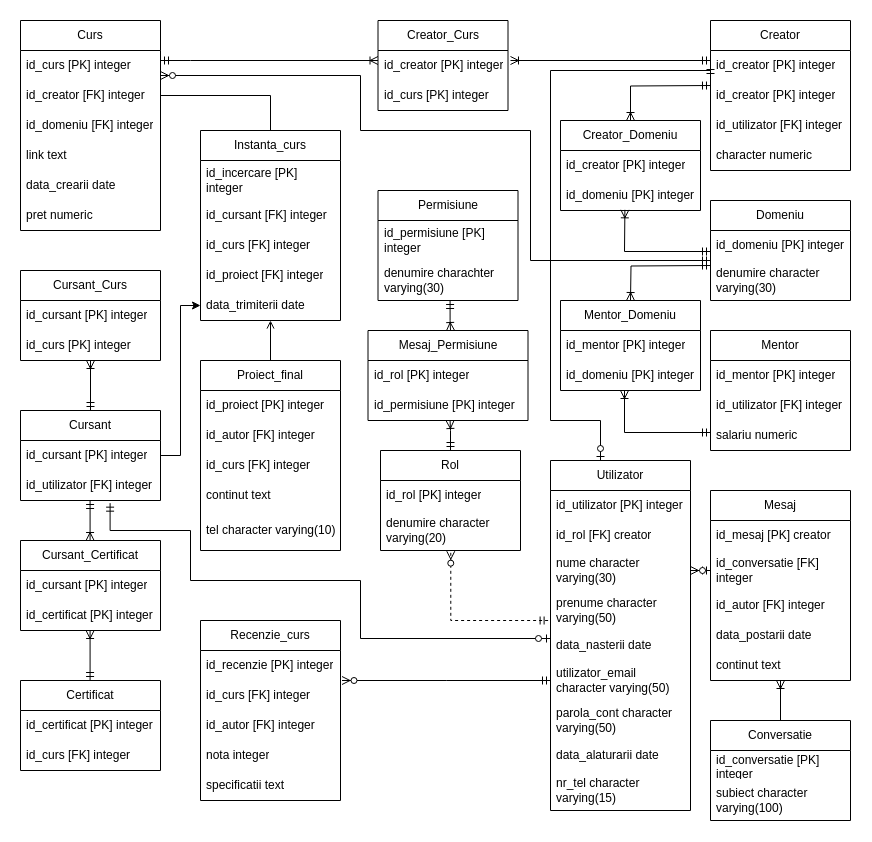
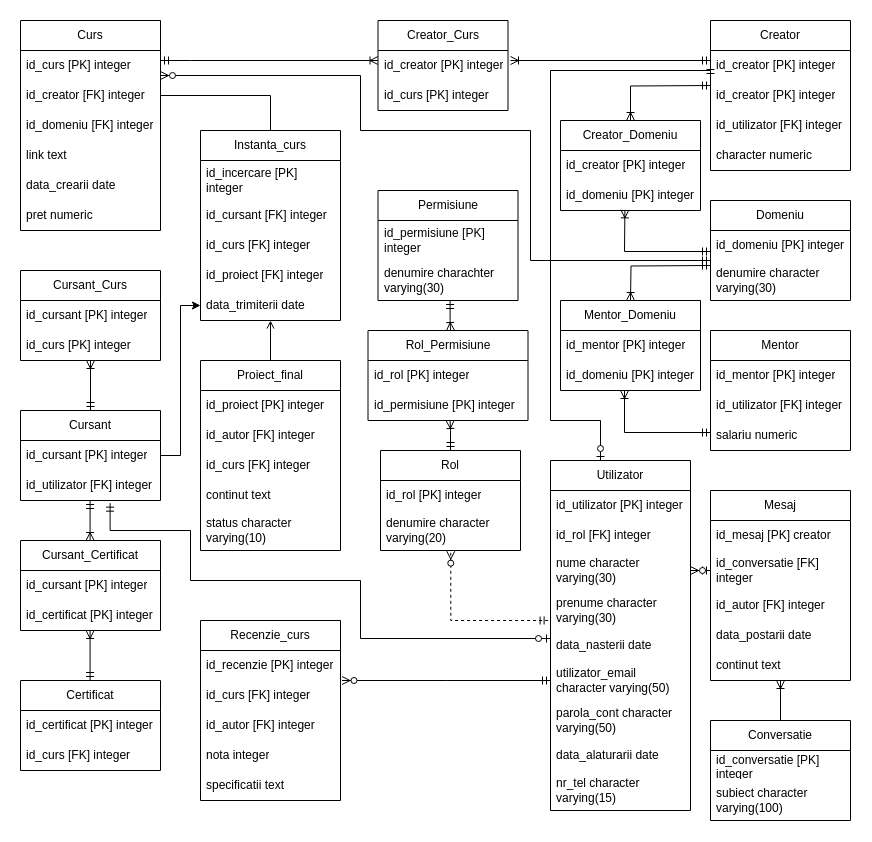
node "Mesaj_Permisiune": label "Mesaj_Permisiune" -> "Rol_Permisiune"
node "tel character varying(10)": label "tel character varying(10)" -> "status character varying(10)"
node "id_rol [FK] creator": label "id_rol [FK] creator" -> "id_rol [FK] integer"
node "prenume character varying(50)": label "prenume character varying(50)" -> "prenume character varying(30)"
